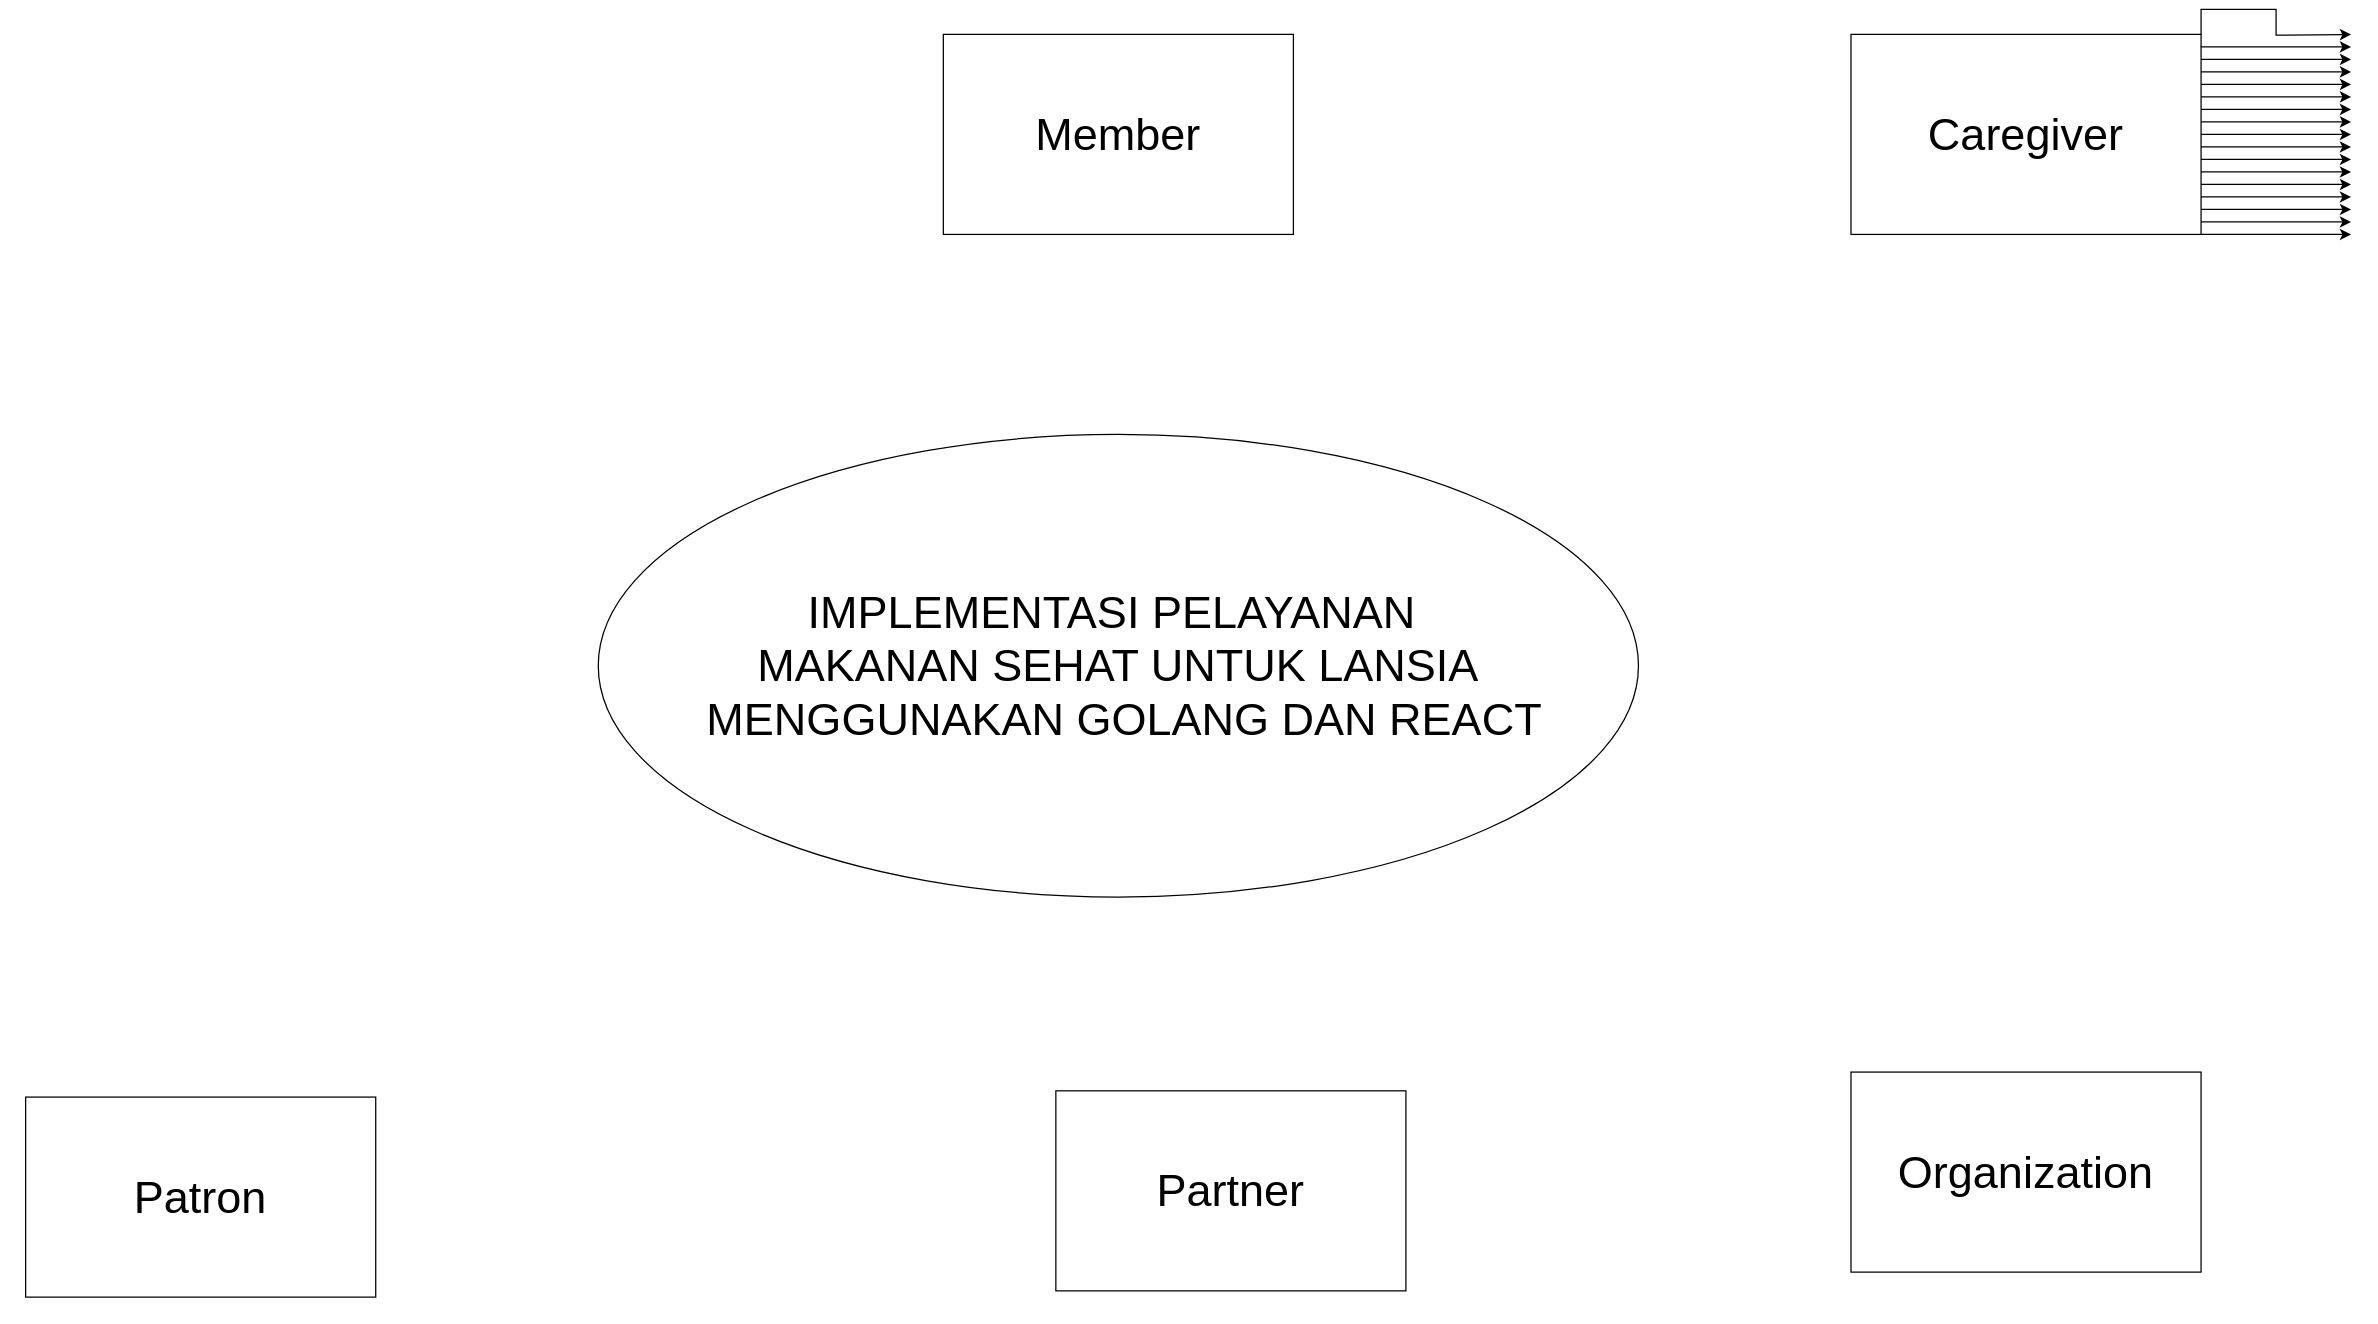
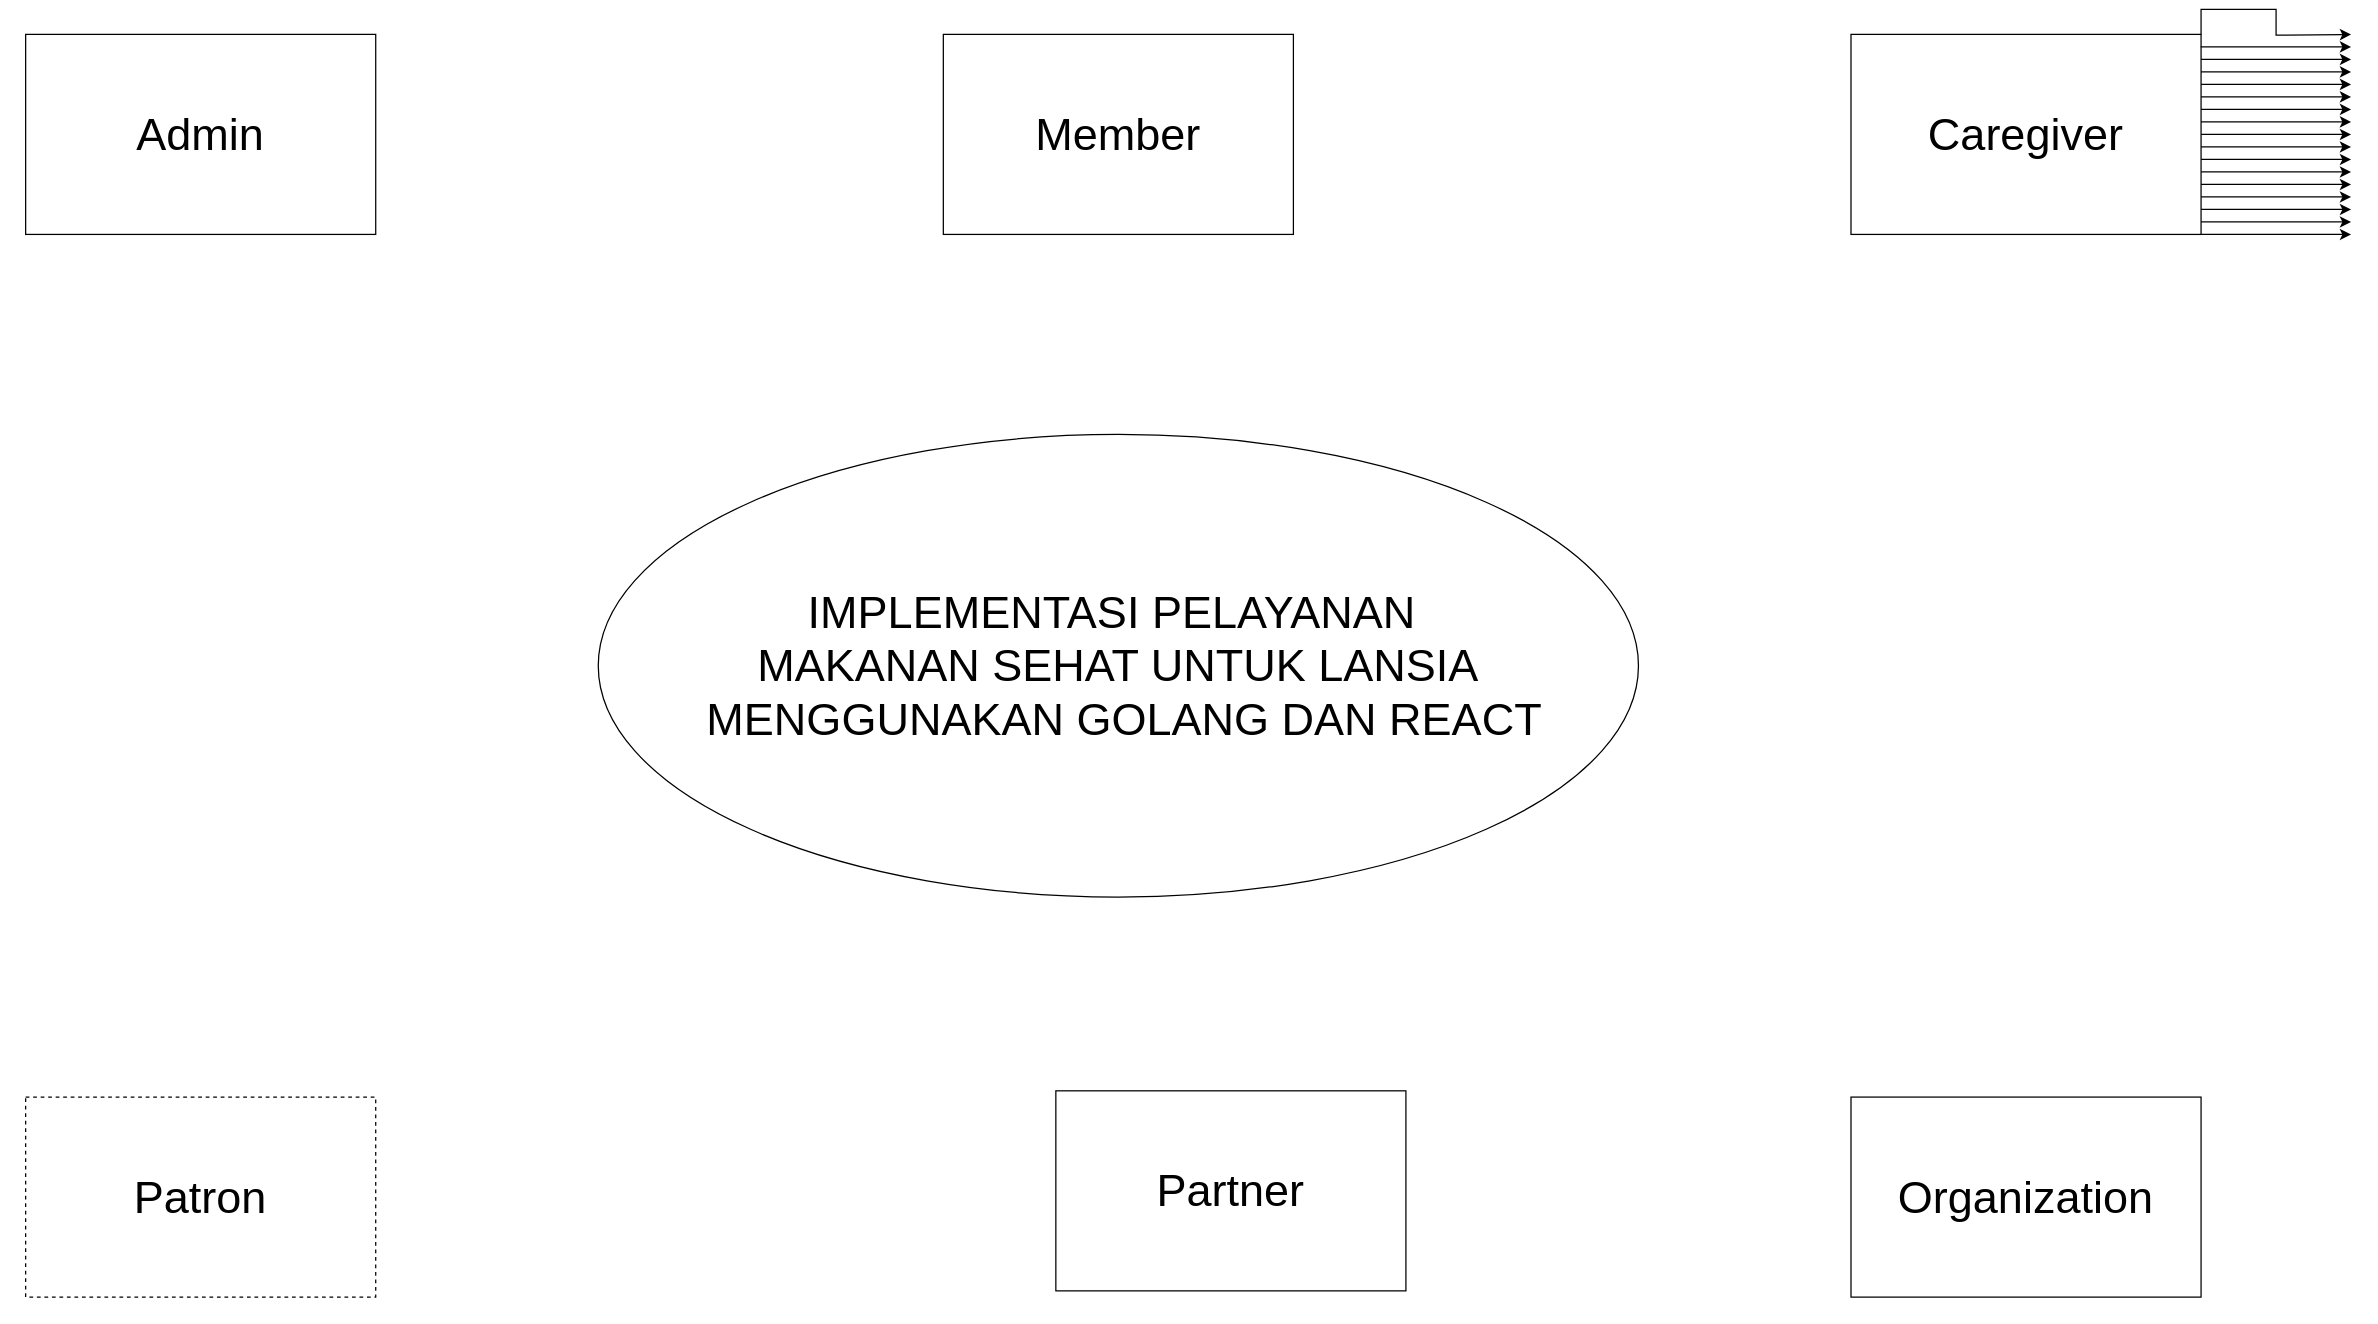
node "Admin": added
node "Organization": moved (2026, 1172) -> (2026, 1197)
node "Patron": style solid -> dashed
